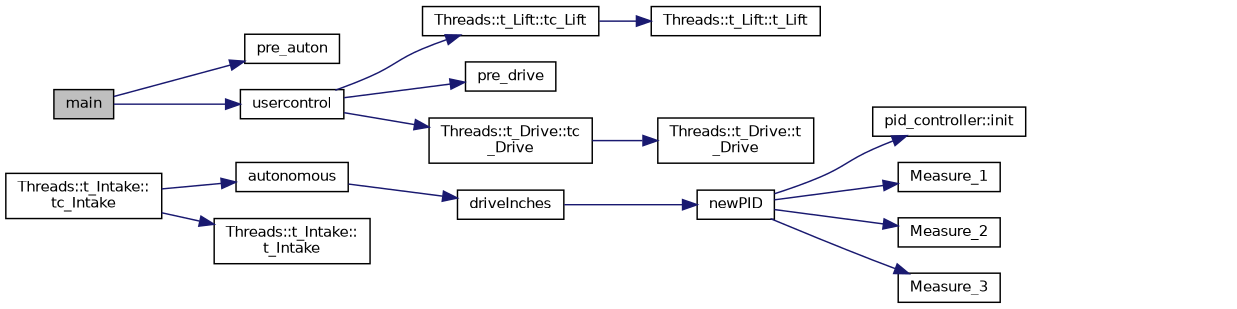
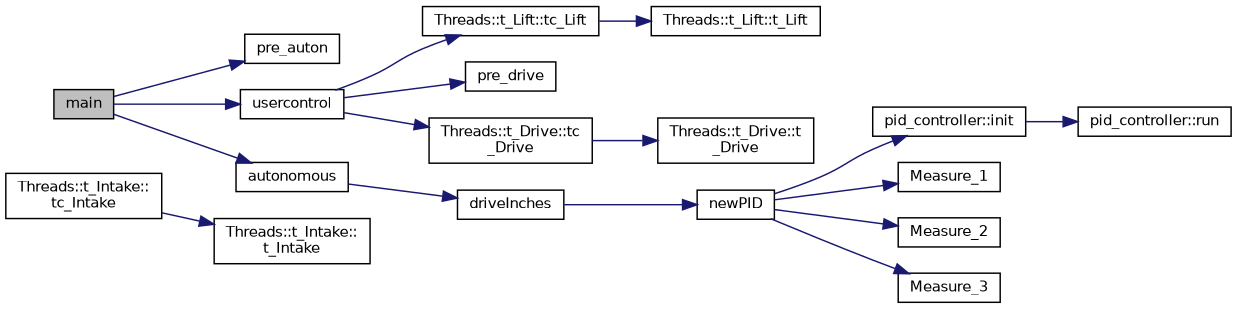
node "pid_controller::run": added
edge "Threads::t_Intake:: tc_Intake" -> "autonomous": now "main" -> "autonomous"
